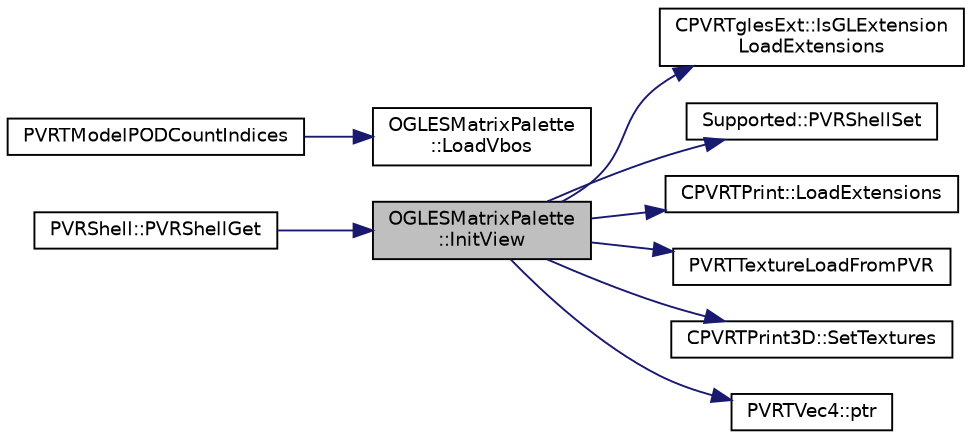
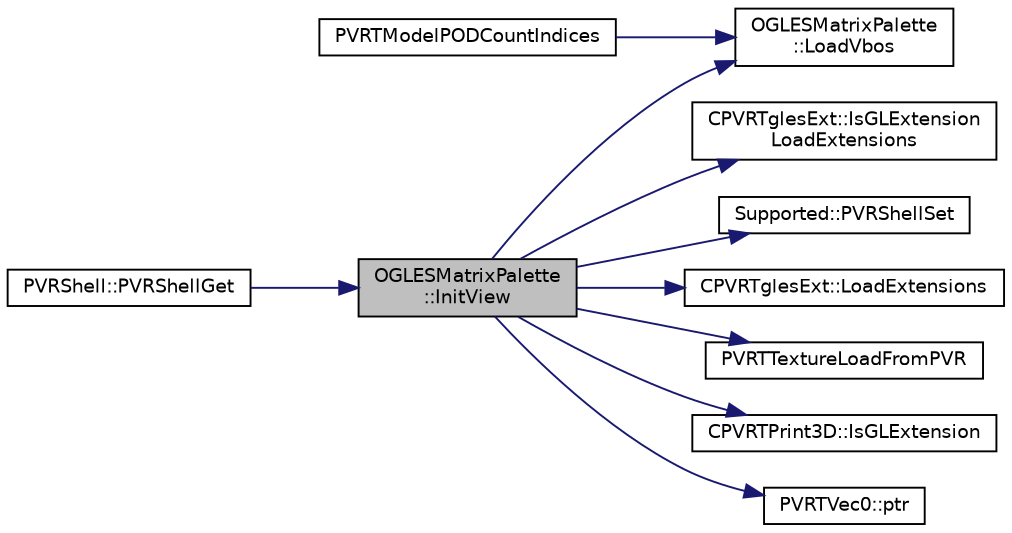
edge "OGLESMatrixPalette ::InitView" -> "OGLESMatrixPalette ::LoadVbos": added
node "CPVRTPrint::LoadExtensions": label "CPVRTPrint::LoadExtensions" -> "CPVRTglesExt::LoadExtensions"
node "CPVRTPrint3D::SetTextures": label "CPVRTPrint3D::SetTextures" -> "CPVRTPrint3D::IsGLExtension"
node "PVRTVec4::ptr": label "PVRTVec4::ptr" -> "PVRTVec0::ptr"
